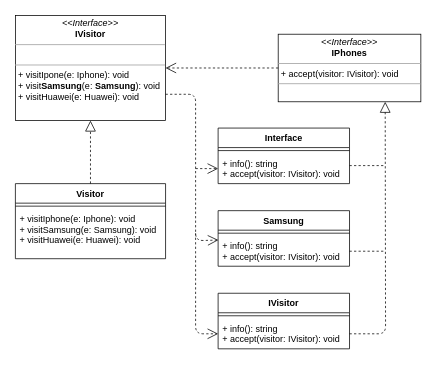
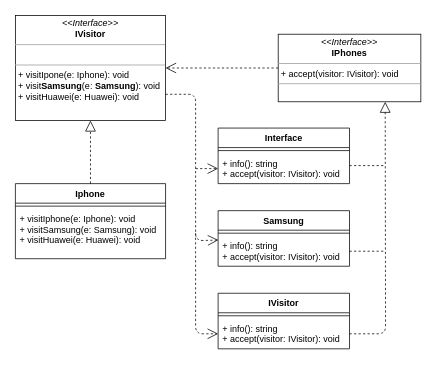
node "Visitor": label "Visitor" -> "Iphone"
